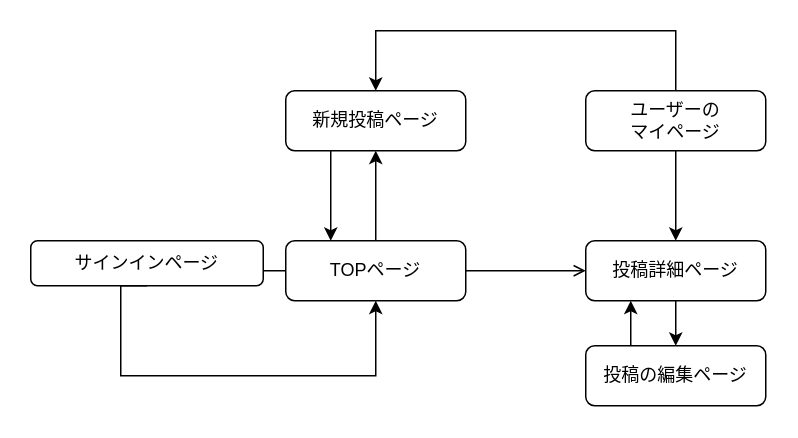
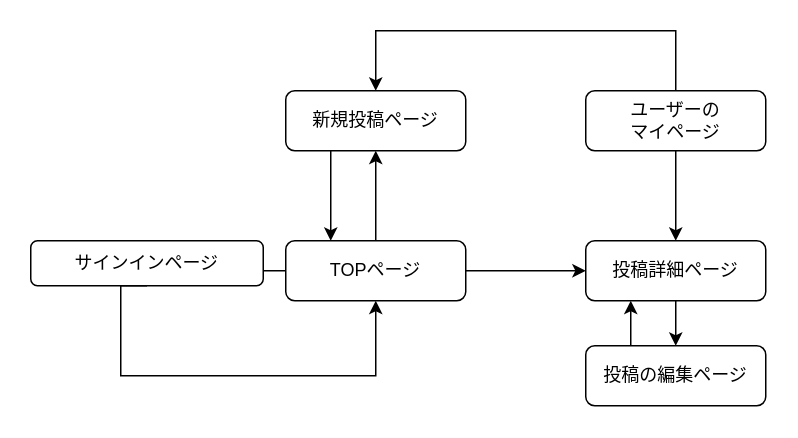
edge "TOPページ" -> "投稿詳細ページ": arrowhead open -> classic
